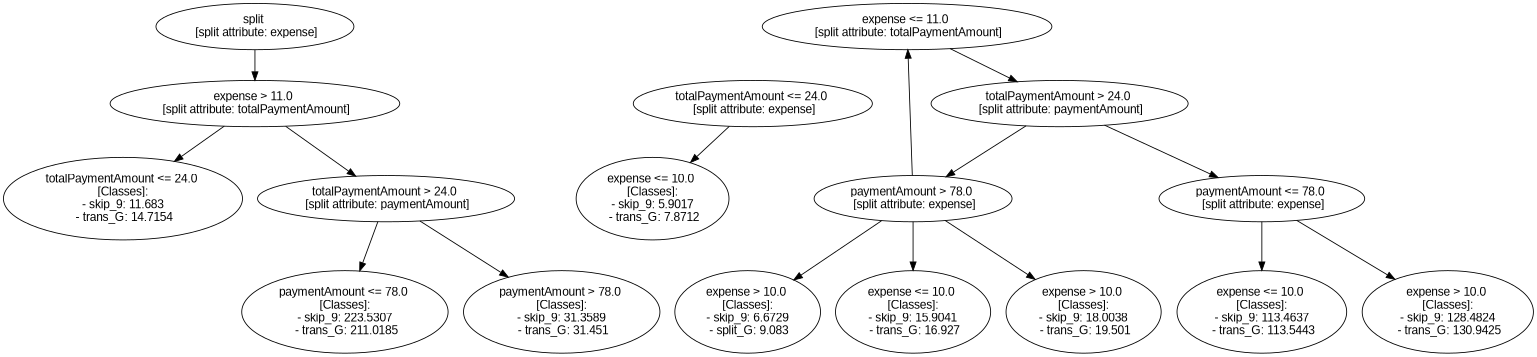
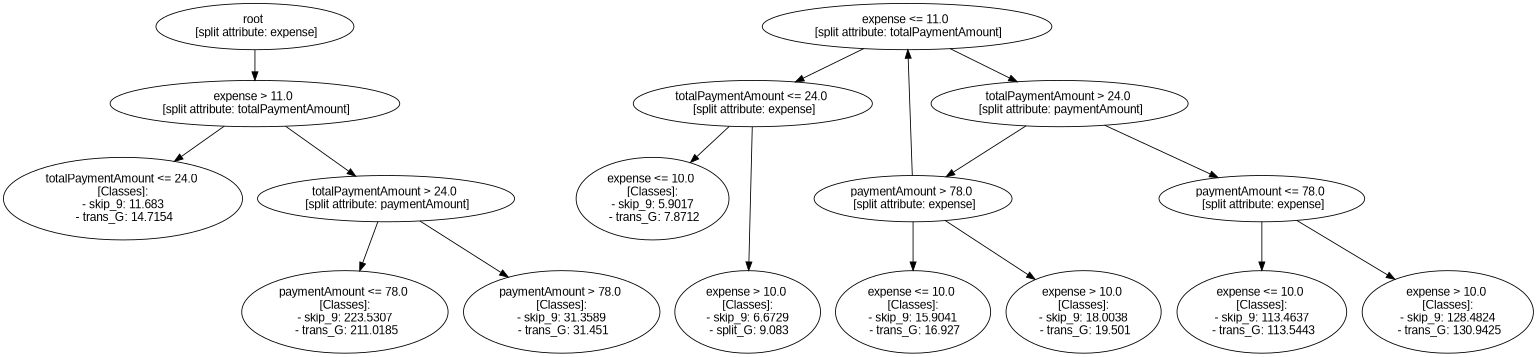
node "split [split attribute: expense]": label "split [split attribute: expense]" -> "root [split attribute: expense]"
edge "expense <= 11.0 [split attribute: totalPaymentAmount]" -> "totalPaymentAmount <= 24.0 [split attribute: expense]": added
edge "paymentAmount > 78.0 [split attribute: expense]" -> "expense > 10.0 [Classes]: - skip_9: 6.6729 - split_G: 9.083": now "totalPaymentAmount <= 24.0 [split attribute: expense]" -> "expense > 10.0 [Classes]: - skip_9: 6.6729 - split_G: 9.083"
